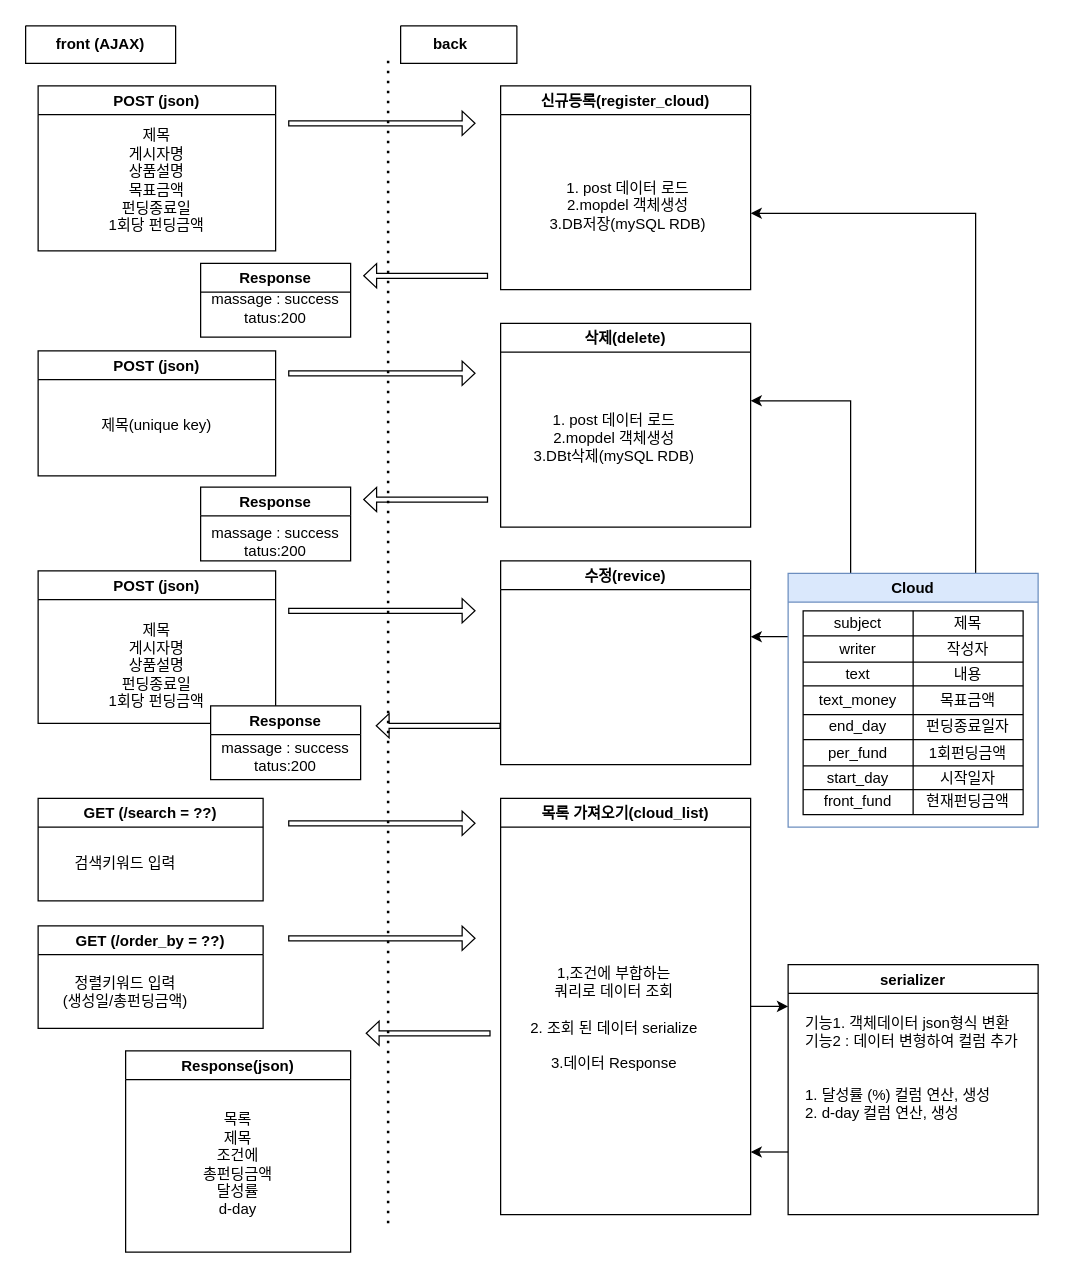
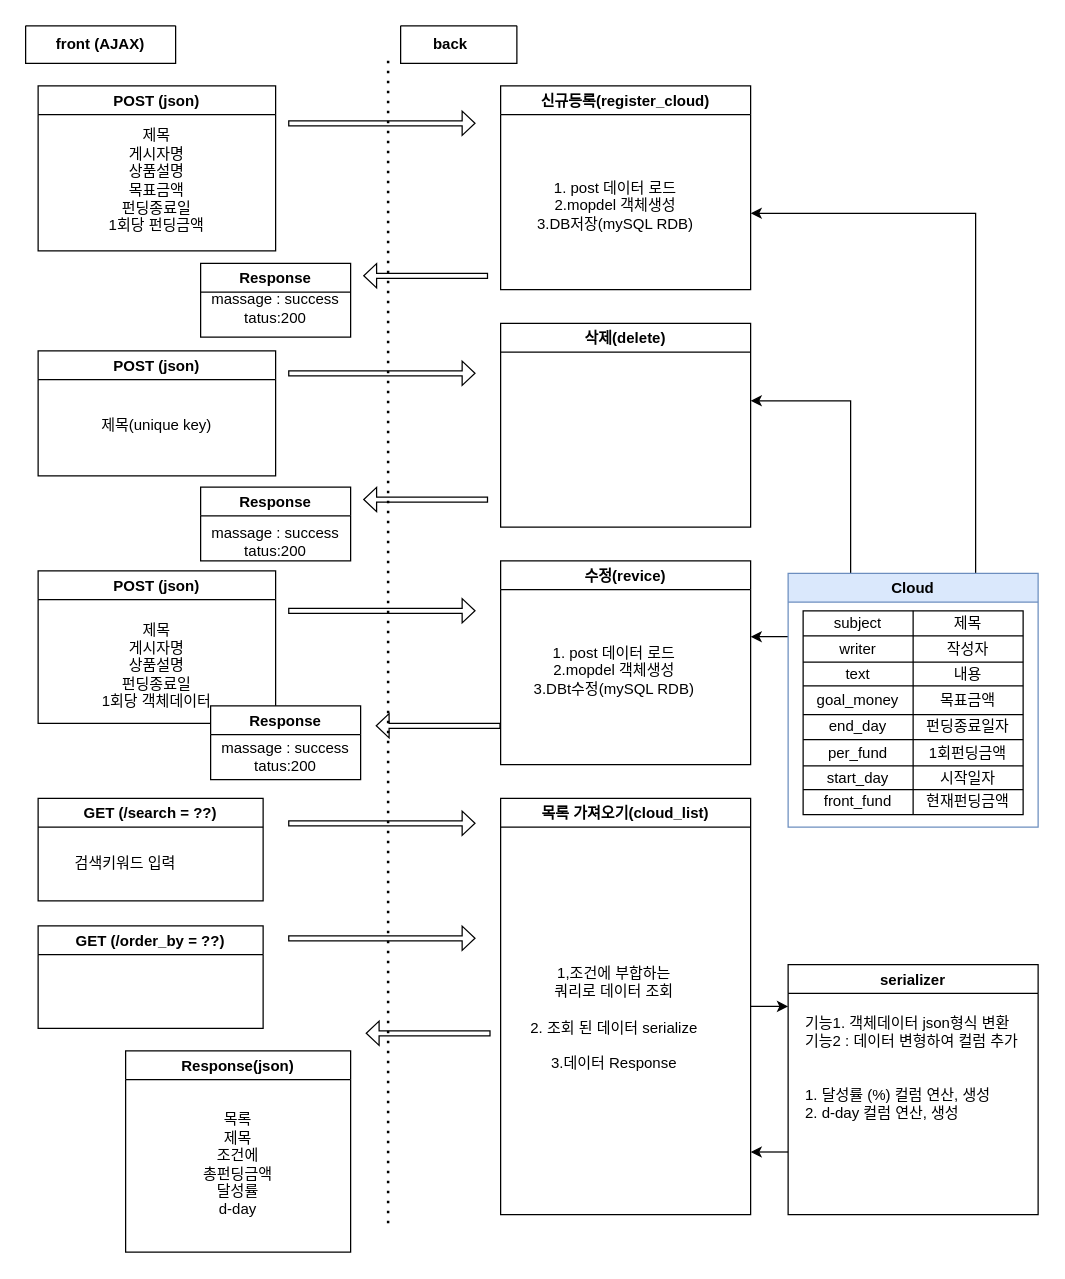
node "1. post 데이터 로드 2.mopdel 객체생성 3.DB저장(mySQL RDB)": moved (628, 206) -> (616, 206)
node "1. post 데이터 로드 2.mopdel 객체생성 3.DBt삭제(mySQL RDB)": removed
node "제목 게시자명 상품설명 펀딩종료일 1회당 펀딩금액": label "제목 게시자명 상품설명 펀딩종료일 1회당 펀딩금액" -> "제목 게시자명 상품설명 펀딩종료일 1회당 객체데이터"
node "1. post 데이터 로드 2.mopdel 객체생성 3.DBt수정(mySQL RDB)": added
node "text_money": label "text_money" -> "goal_money"
node "정렬키워드 입력 (생성일/총펀딩금액)": removed
